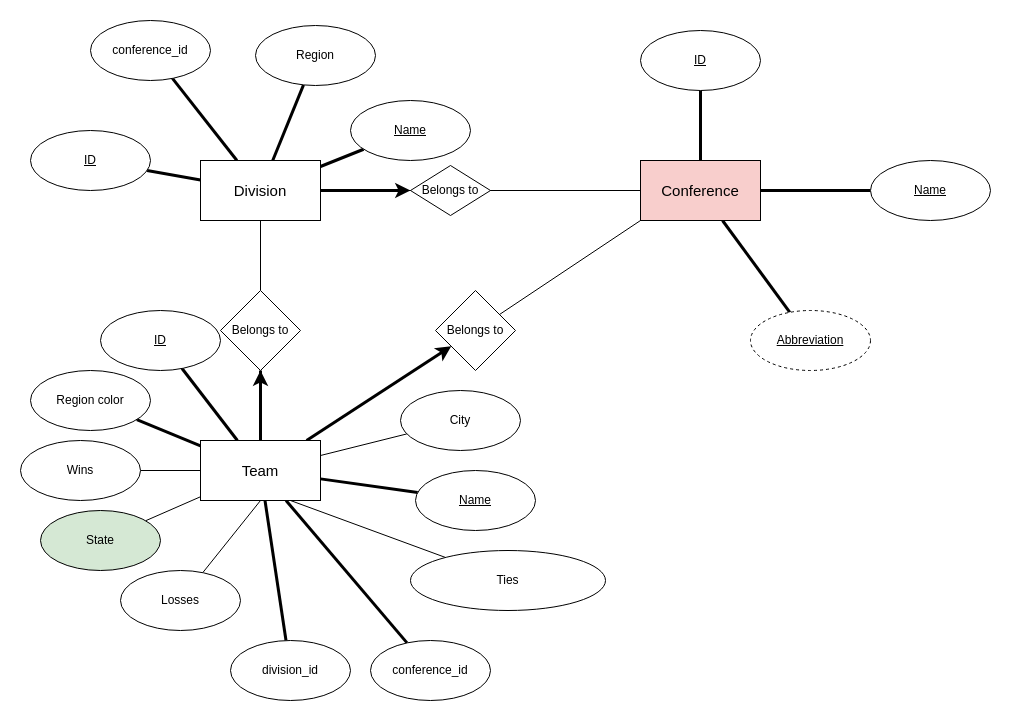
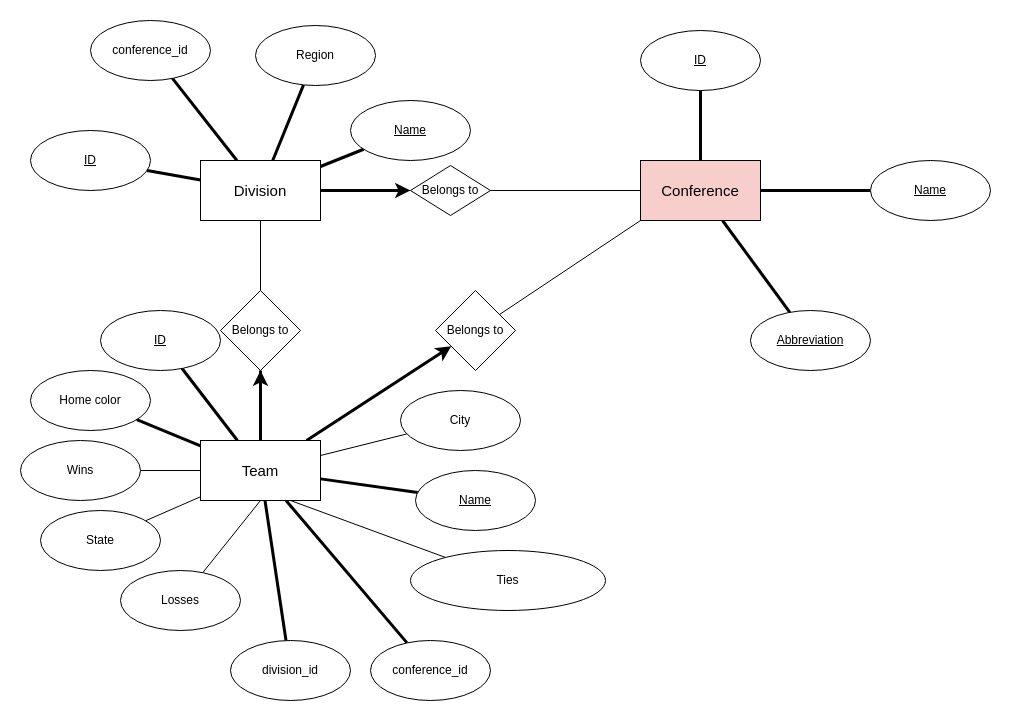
node "Abbreviation": style dashed -> solid
node "Region color": label "Region color" -> "Home color"
node "State": fillcolor #d5e8d4 -> #ffffff
